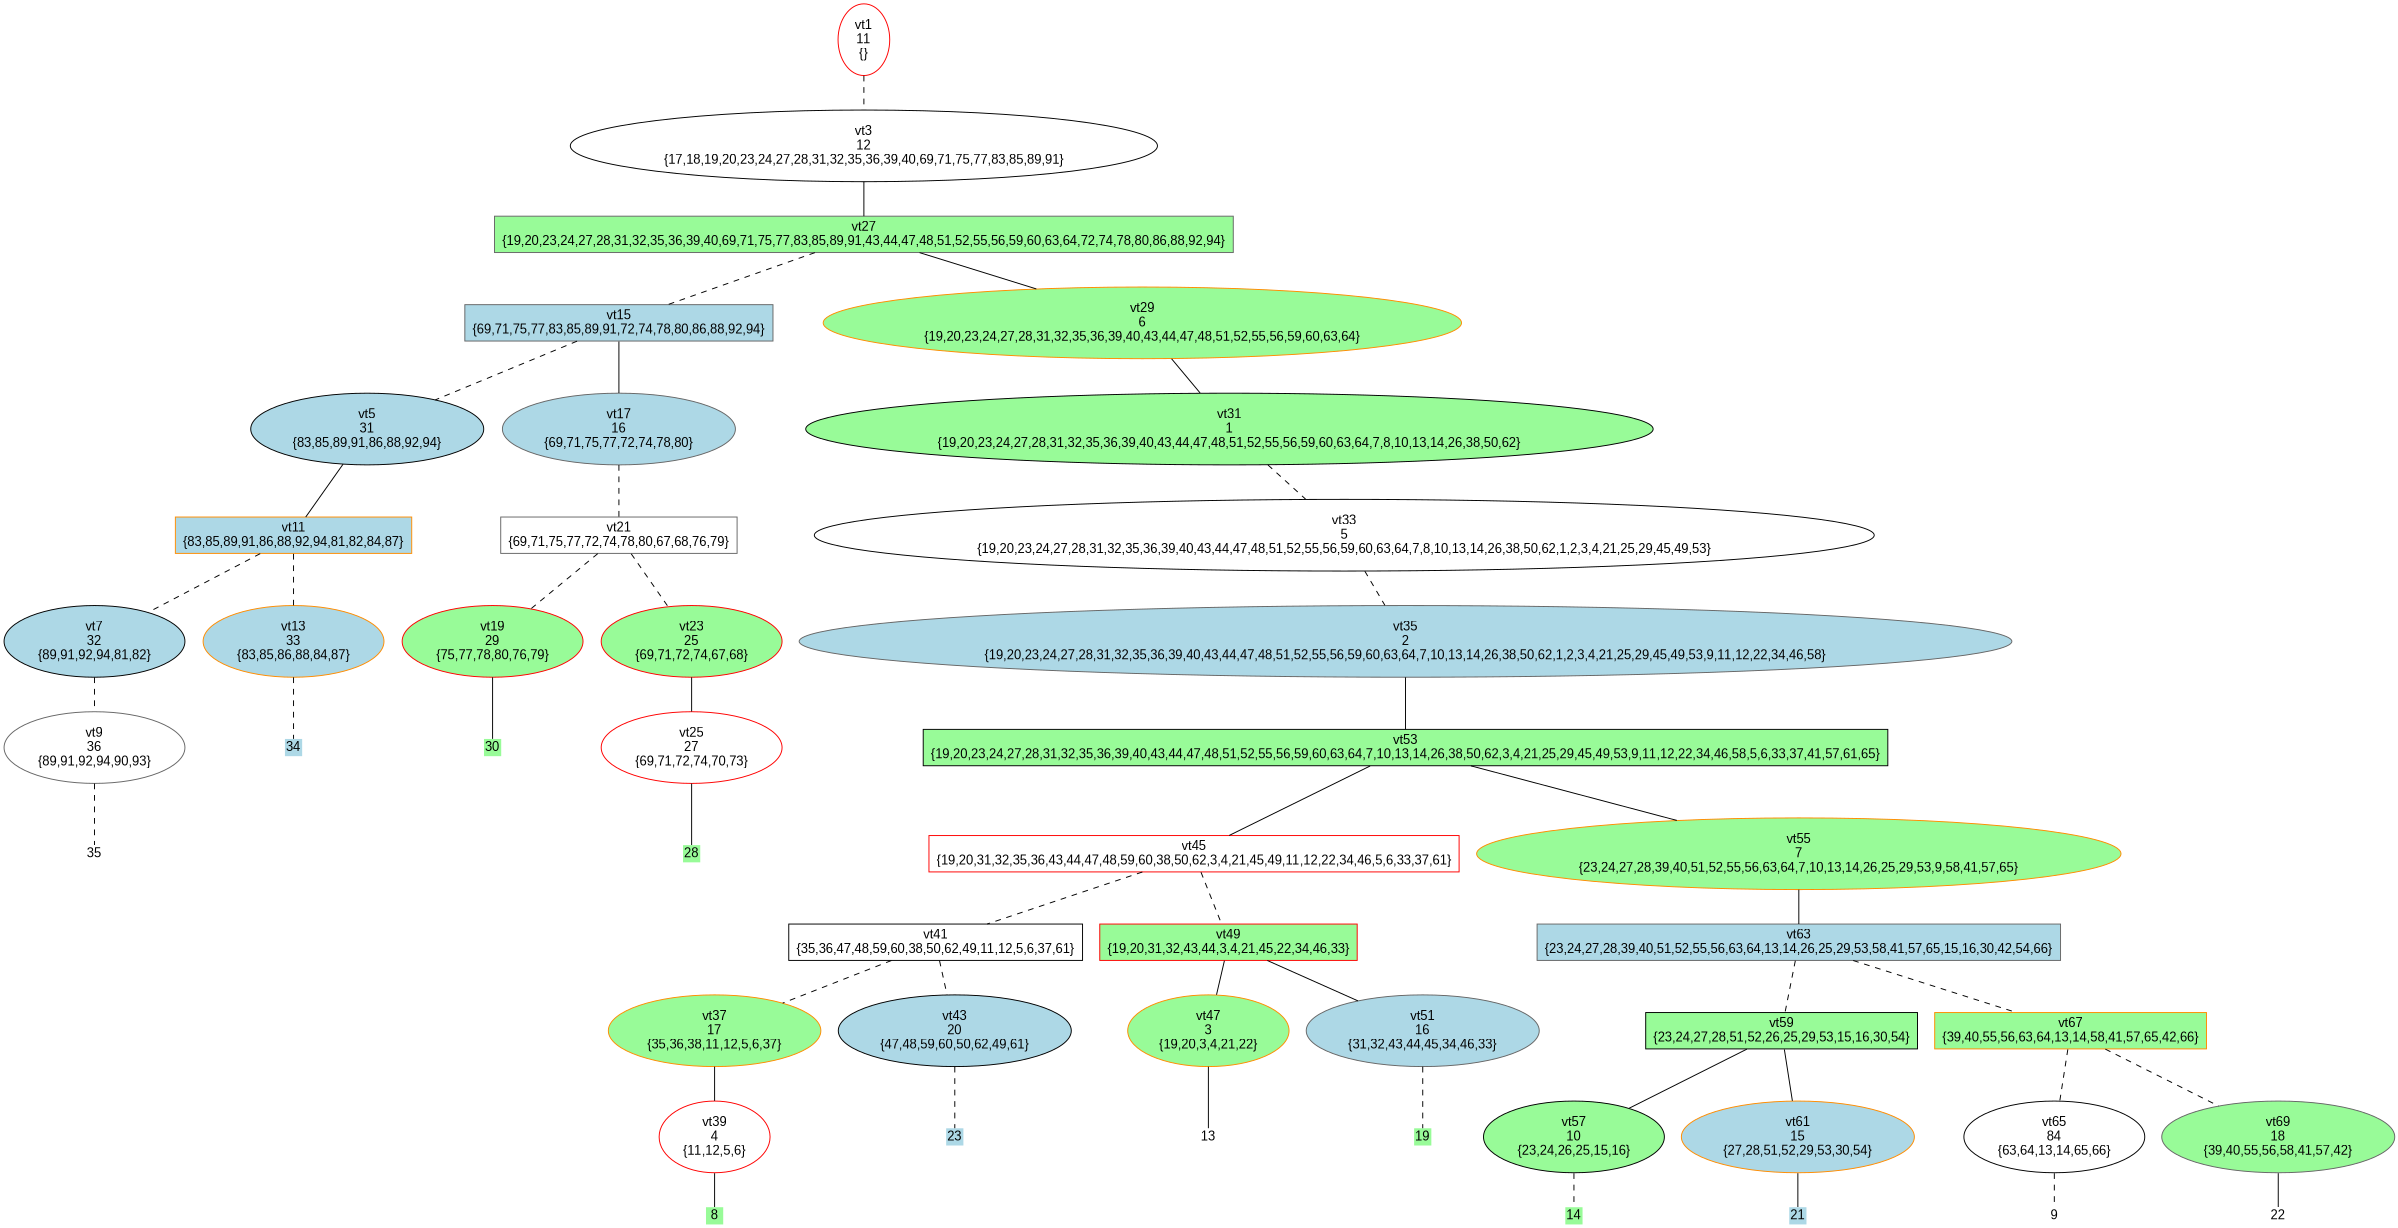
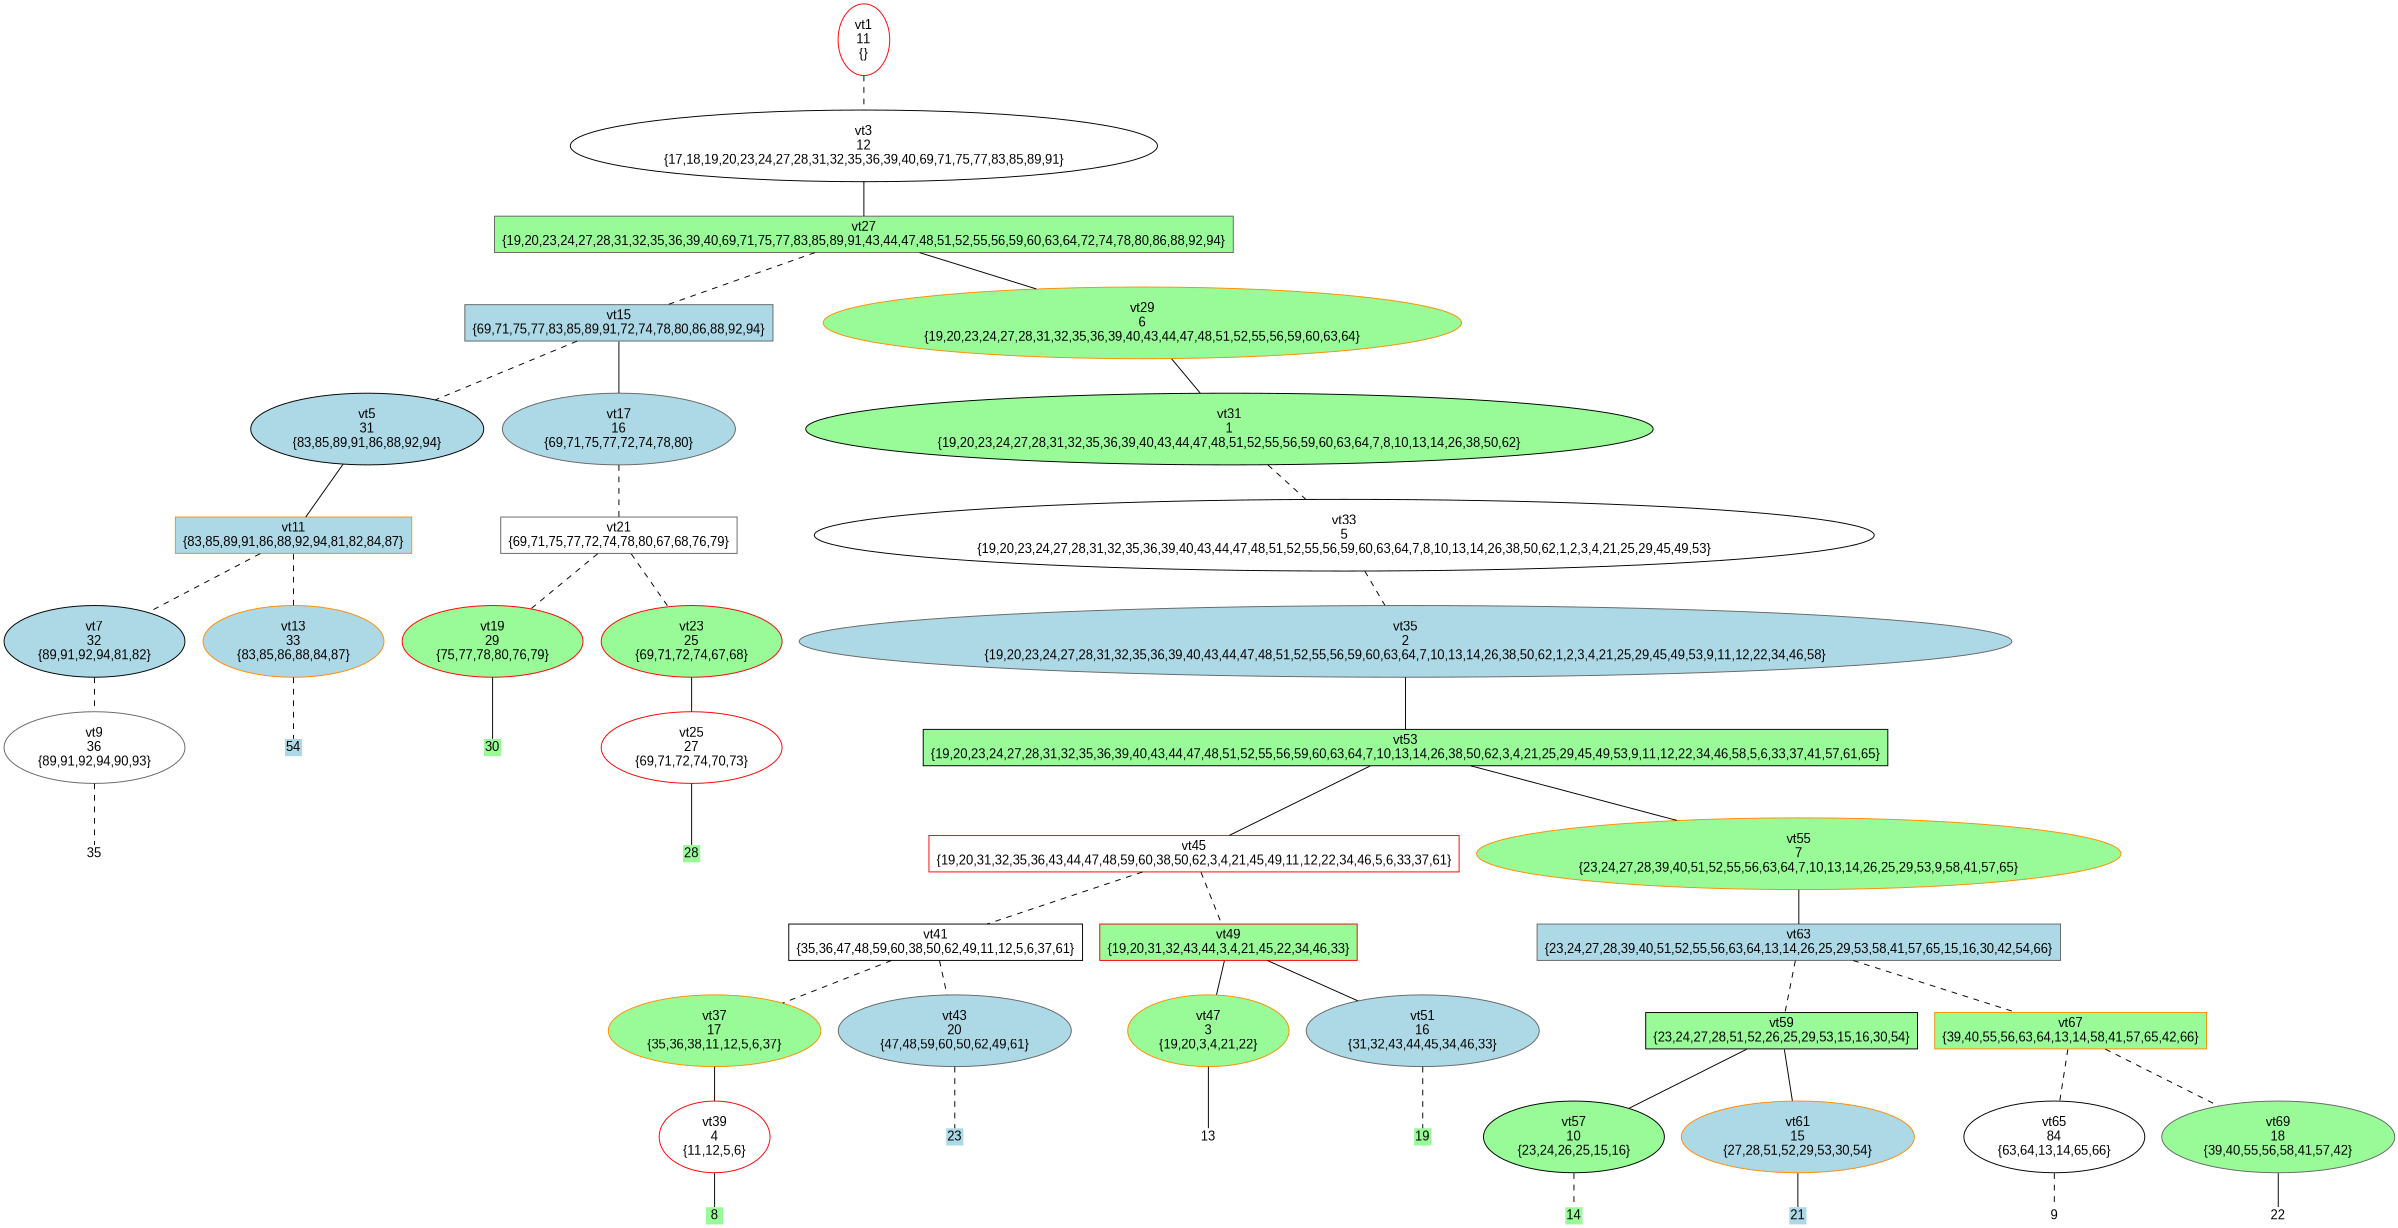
node "34": label "34" -> "54"
node "vt43 20 {47,48,59,60,50,62,49,61}": color black -> gray40
